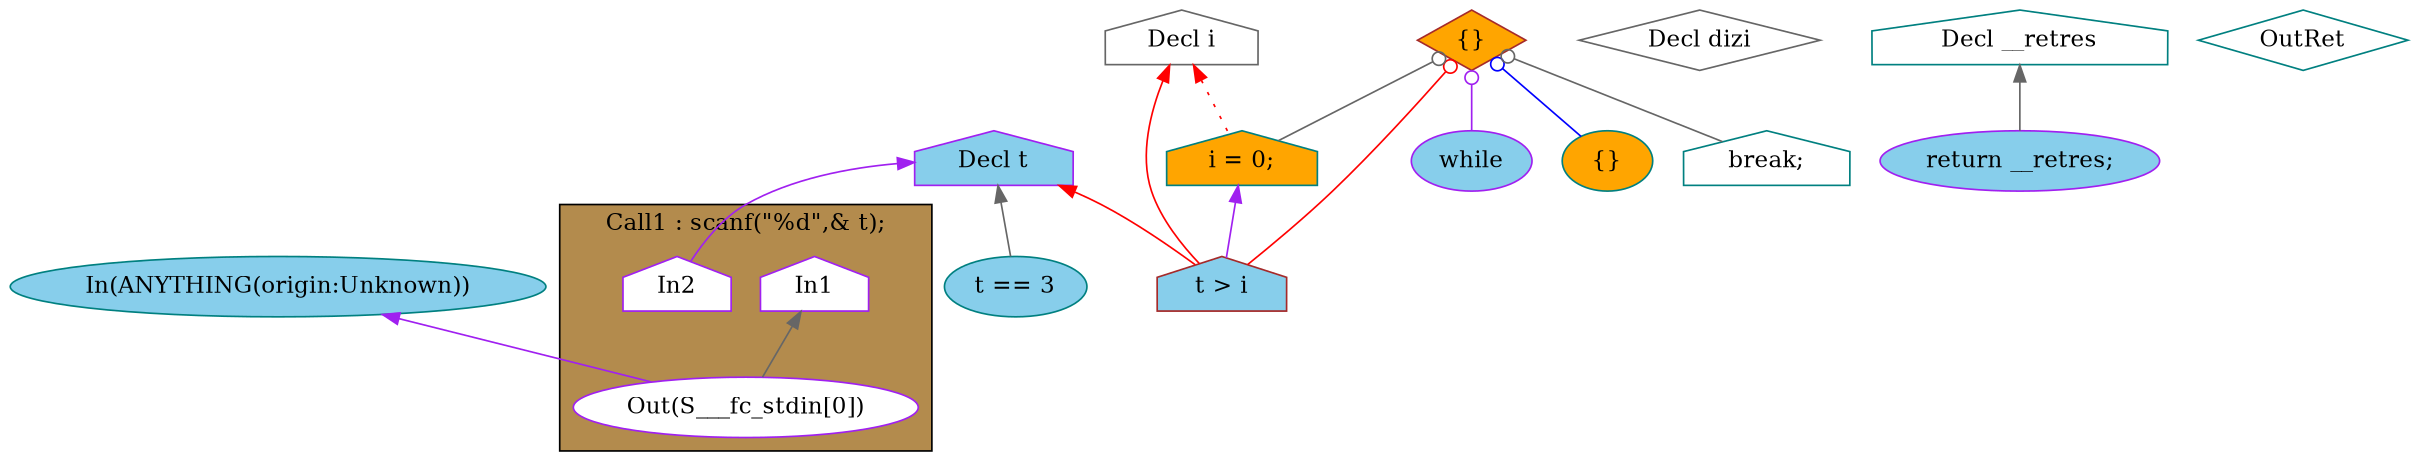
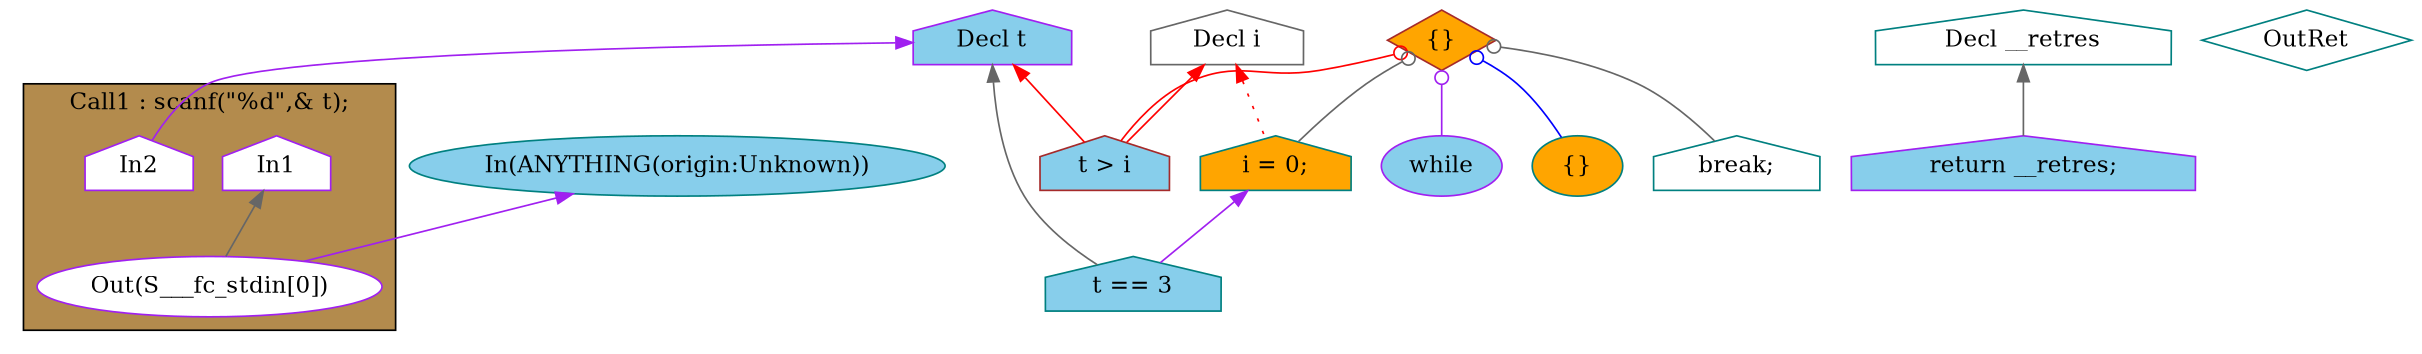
node "Decl dizi": removed
node "return __retres;": shape ellipse -> house
edge "t > i" -> "i = 0;": now "t == 3" -> "i = 0;"
node "t == 3": shape ellipse -> house
